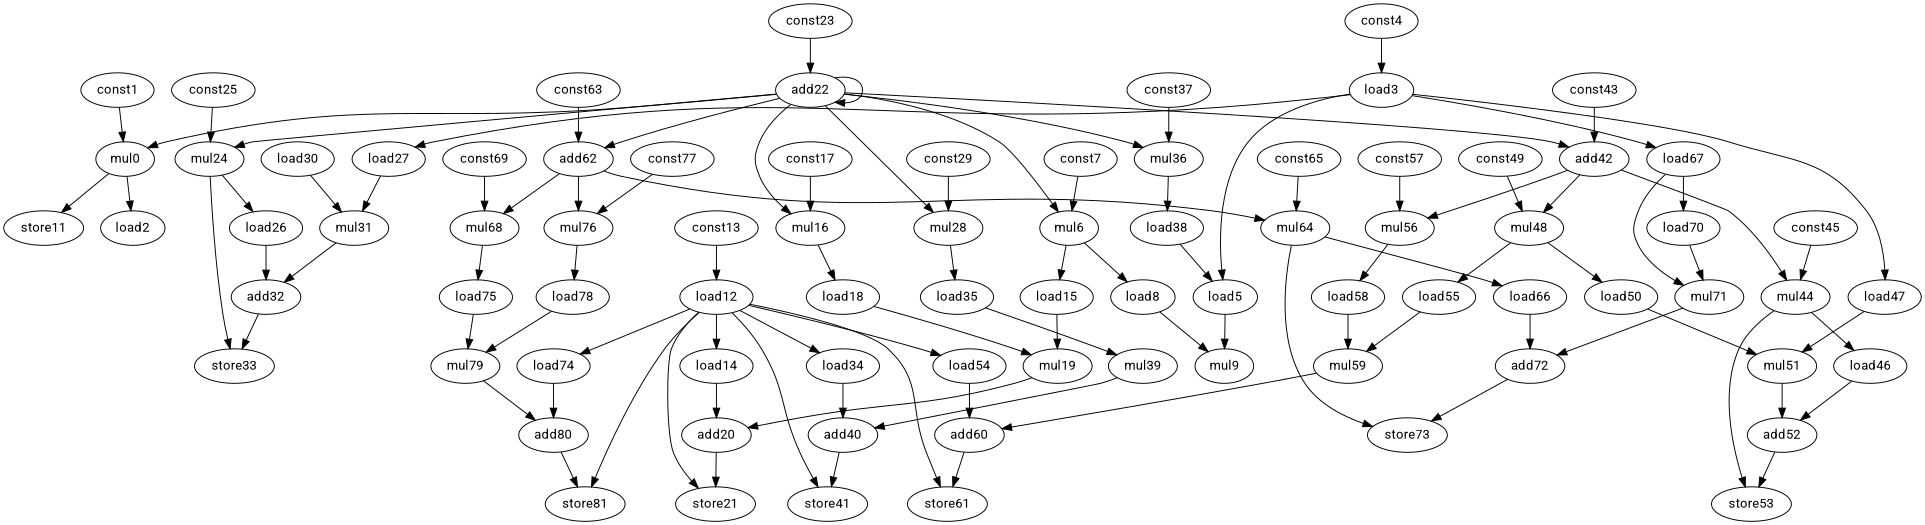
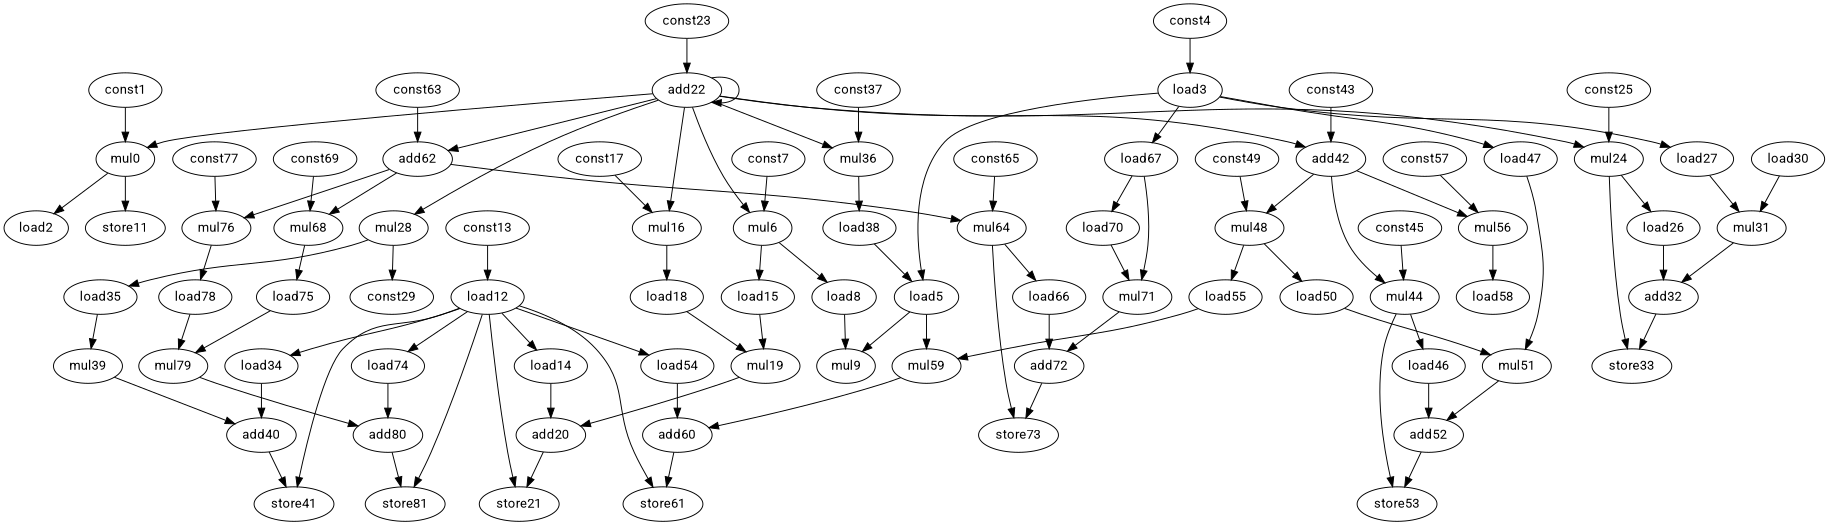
edge "const29" -> "mul28": reversed
edge "load58" -> "mul59": now "load5" -> "mul59"
